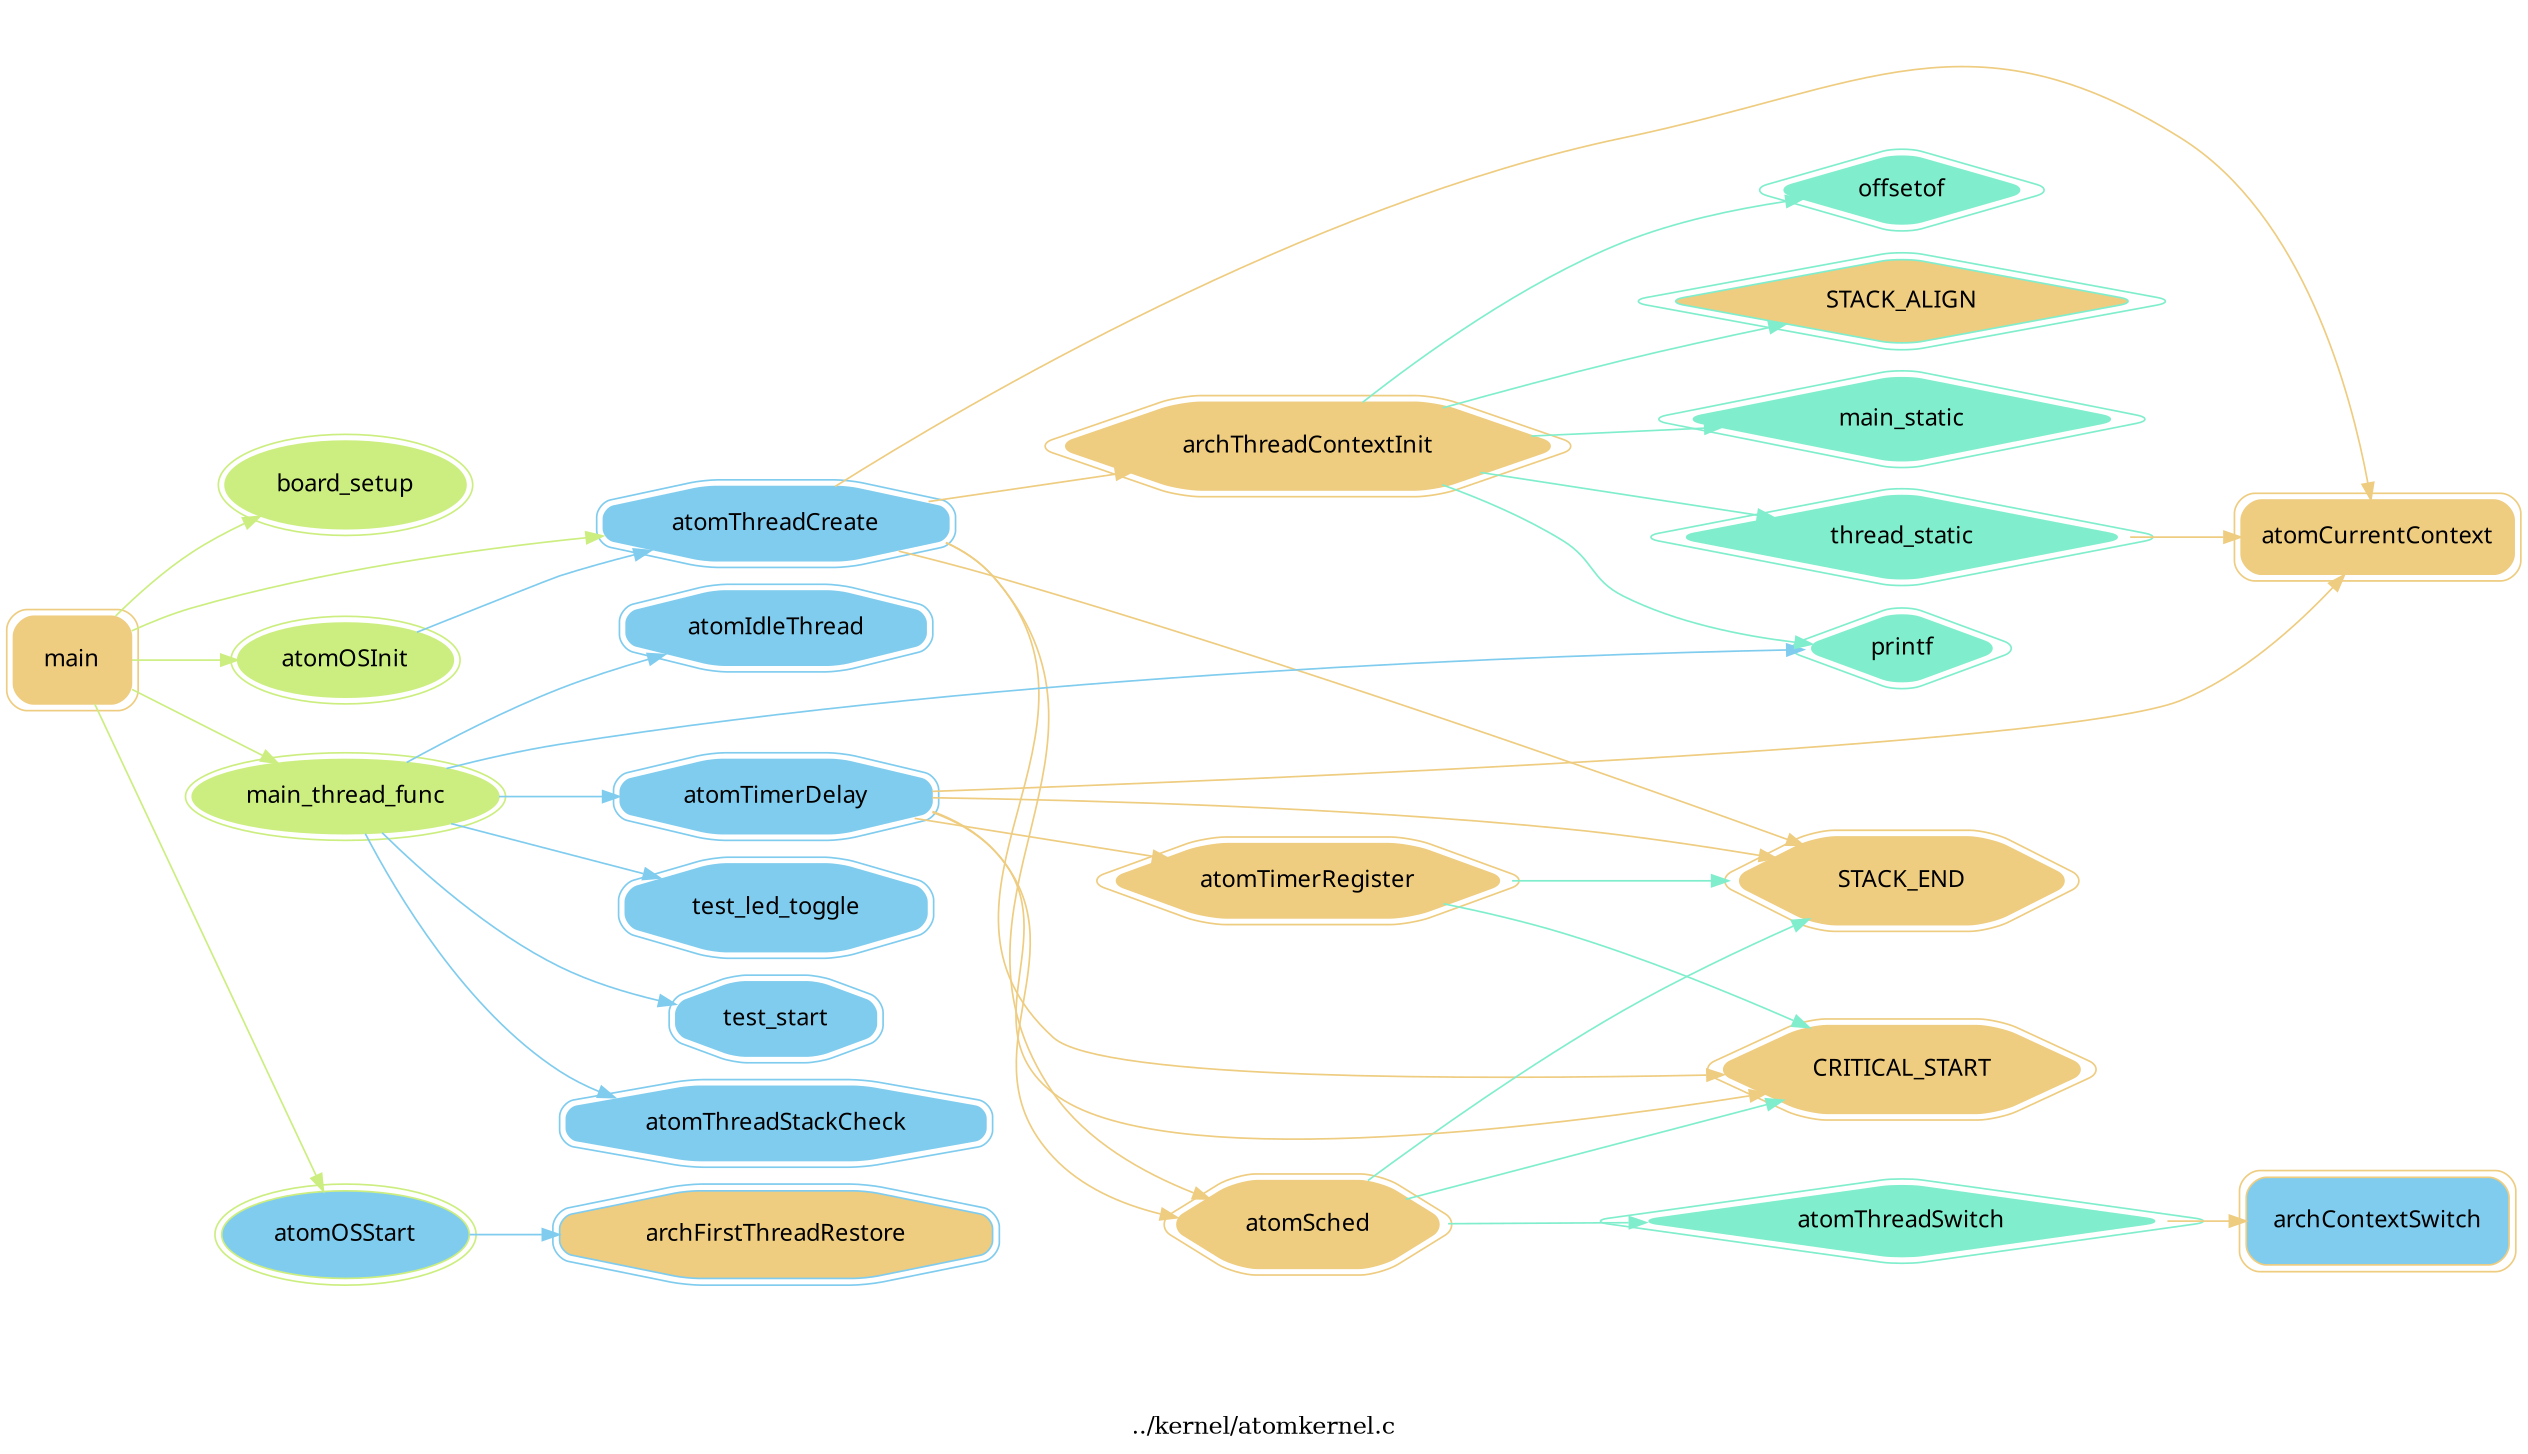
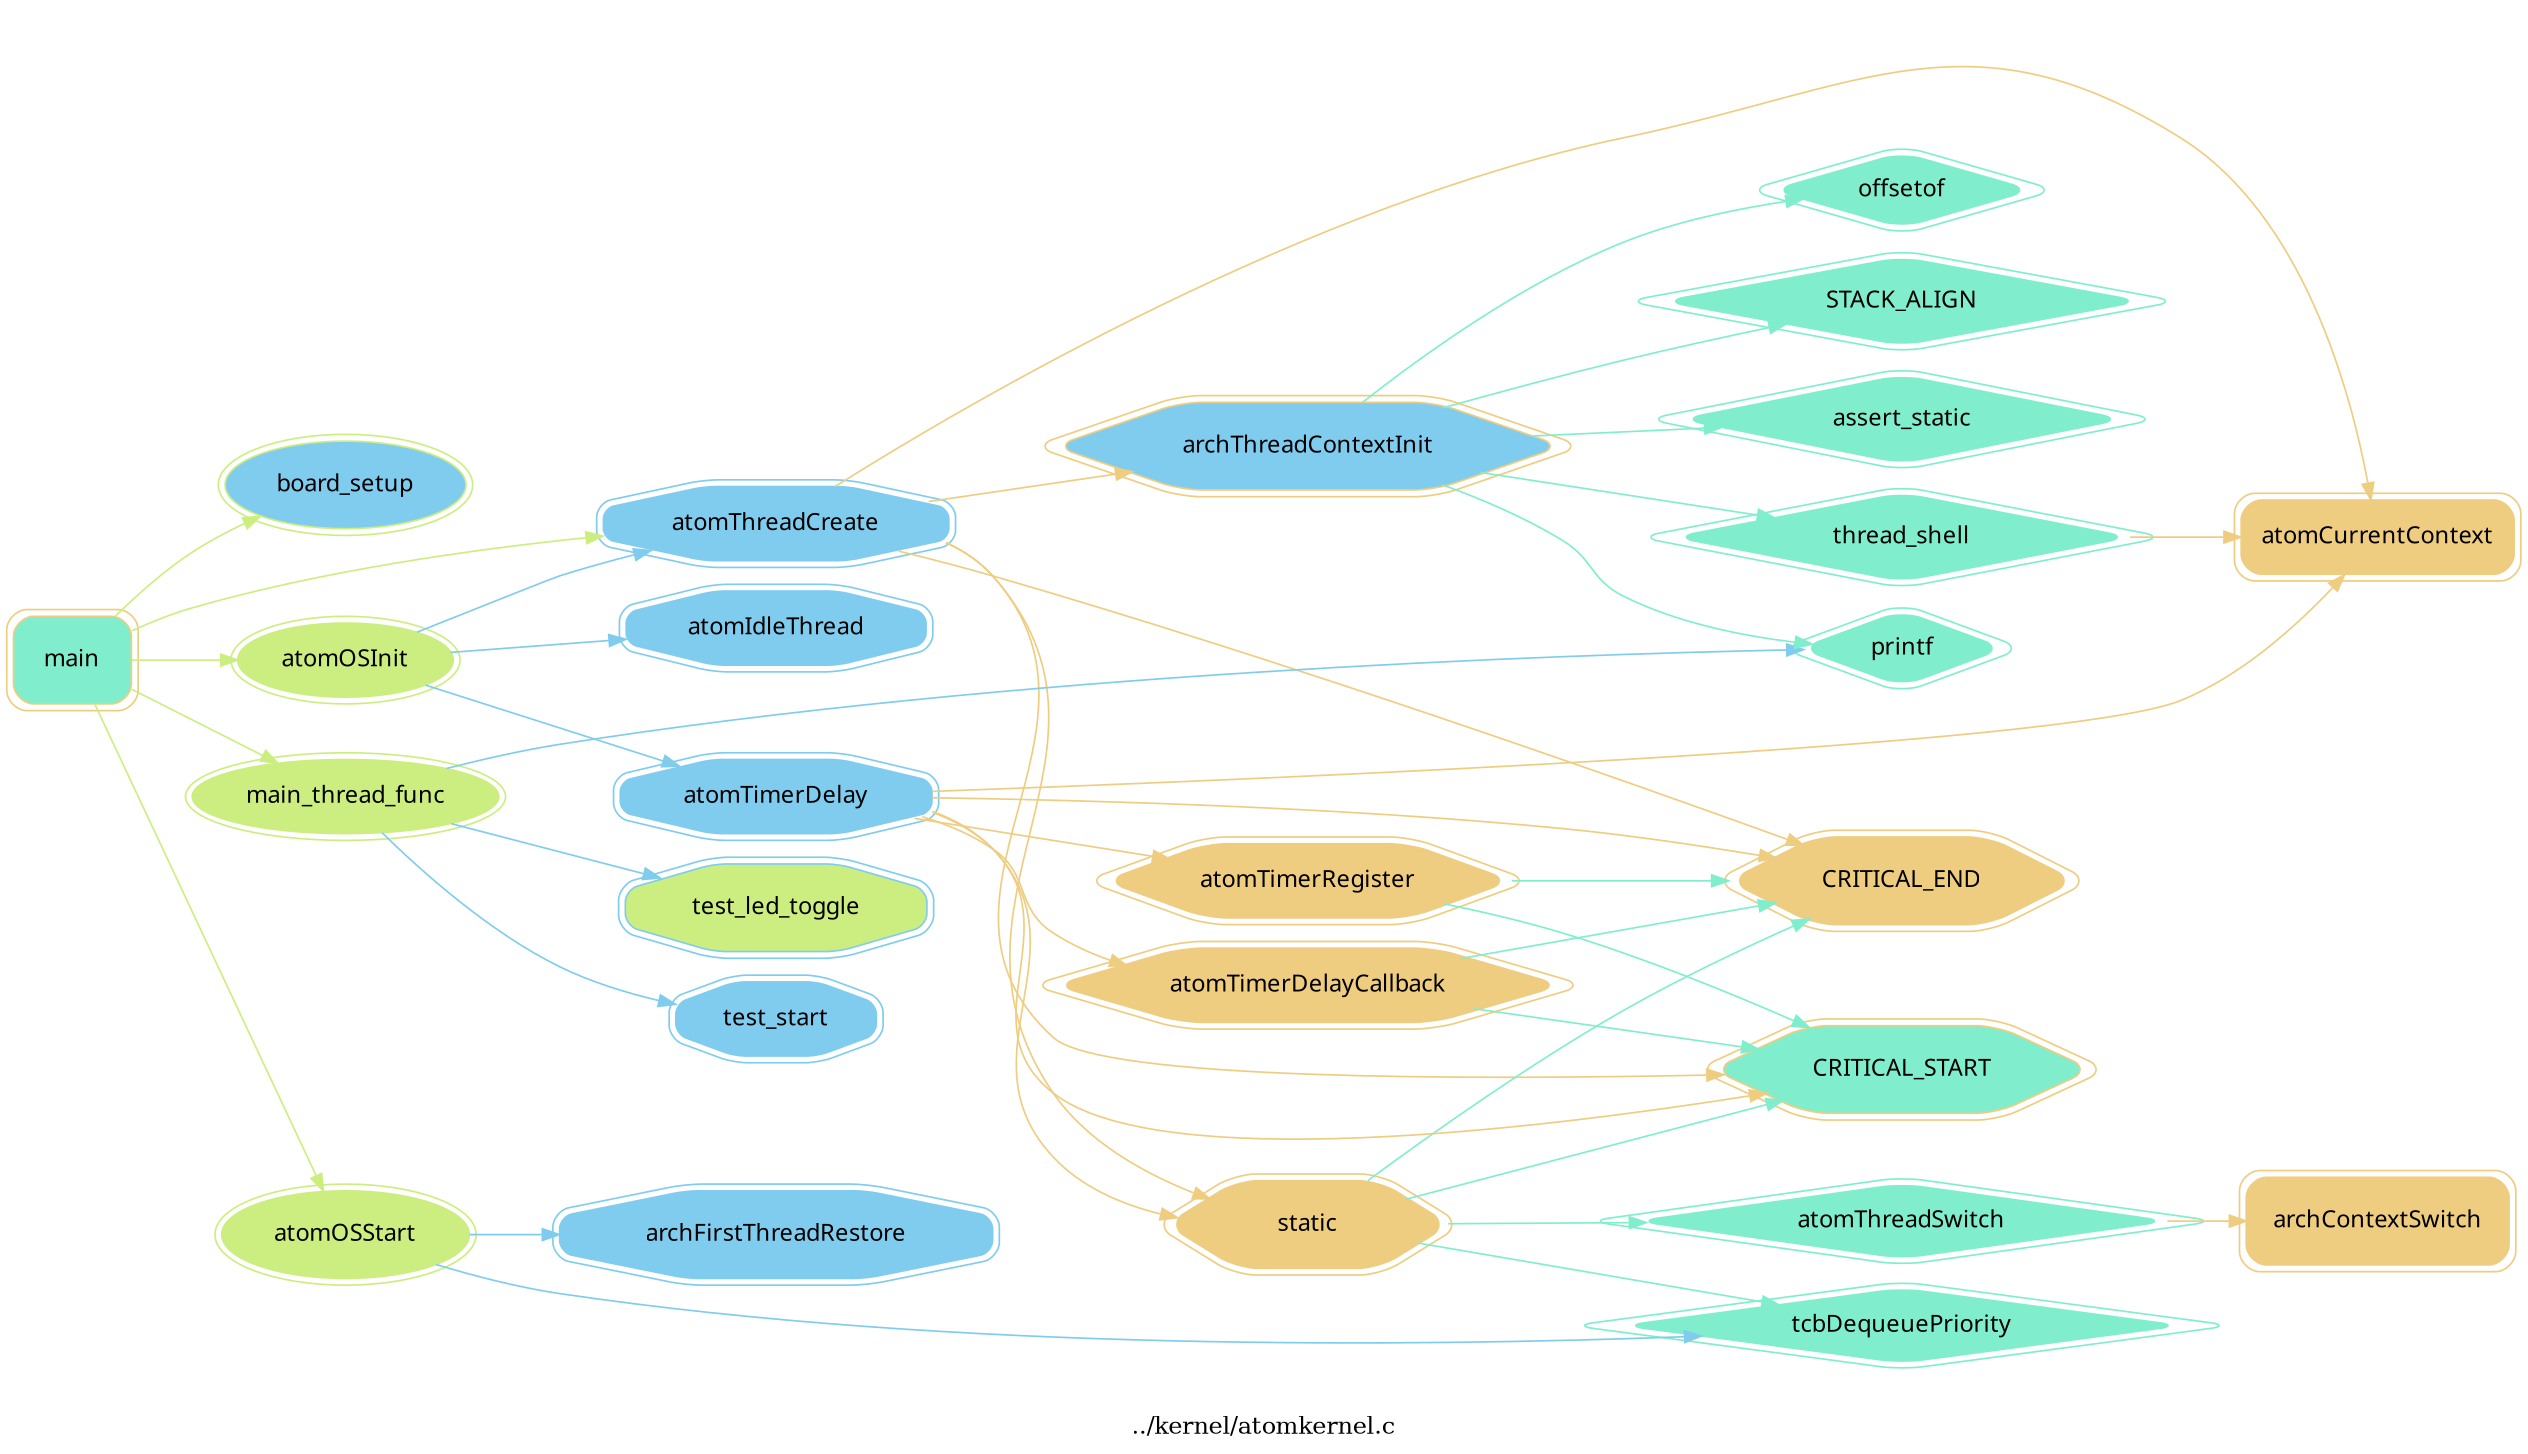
node "STACK_ALIGN": fillcolor #eecc80 -> #80eecc
node "main_static": label "main_static" -> "assert_static"
node "archThreadContextInit": fillcolor #eecc80 -> #80ccee
node "board_setup": fillcolor #ccee80 -> #80ccee
node "thread_static": label "thread_static" -> "thread_shell"
node "main": fillcolor #eecc80 -> #80eecc
edge "main_thread_func" -> "atomIdleThread": now "atomOSInit" -> "atomIdleThread"
edge "main_thread_func" -> "atomTimerDelay": now "atomOSInit" -> "atomTimerDelay"
node "STACK_END": label "STACK_END" -> "CRITICAL_END"
node "test_led_toggle": fillcolor #80ccee -> #ccee80
node "atomTimerDelayCallback": added
node "CRITICAL_START": fillcolor #eecc80 -> #80eecc
node "atomThreadStackCheck": removed
node "archContextSwitch": fillcolor #80ccee -> #eecc80
node "atomSched": label "atomSched" -> "static"
node "atomOSStart": fillcolor #80ccee -> #ccee80
node "archFirstThreadRestore": fillcolor #eecc80 -> #80ccee
node "tcbDequeuePriority": added
